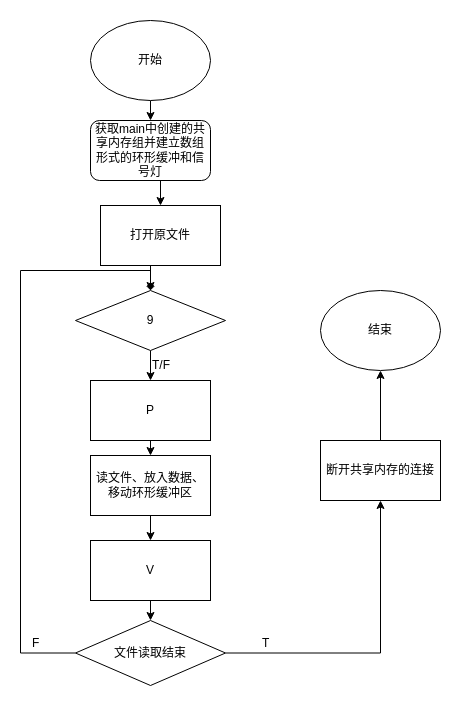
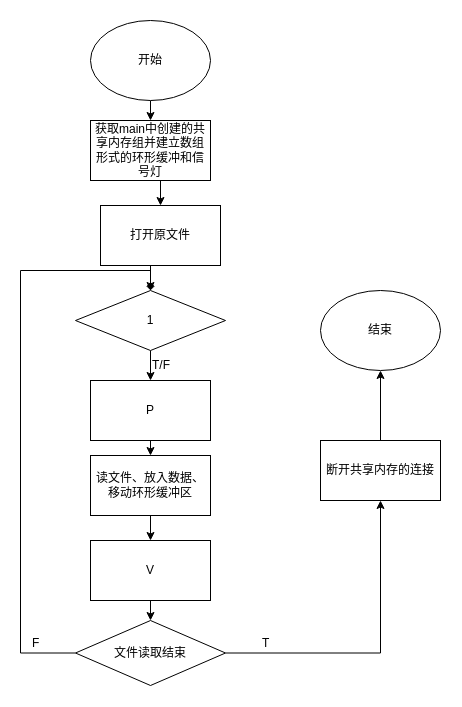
node "获取main中创建的共享内存组并建立数组形式的环形缓冲和信号灯": shape rounded rectangle -> rectangle
node "9": label "9" -> "1"
